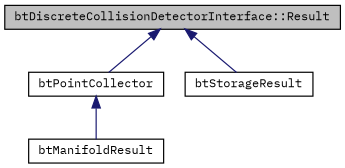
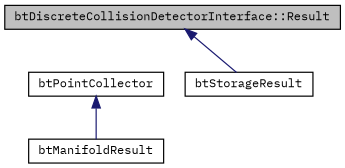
edge "btPointCollector" -> "btDiscreteCollisionDetectorInterface::Result": removed
